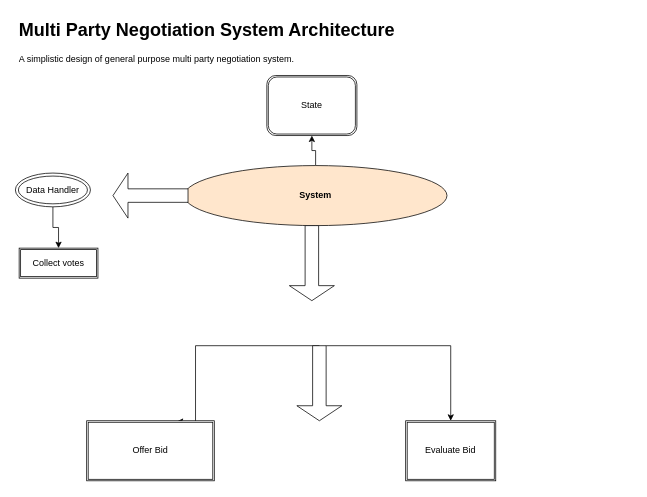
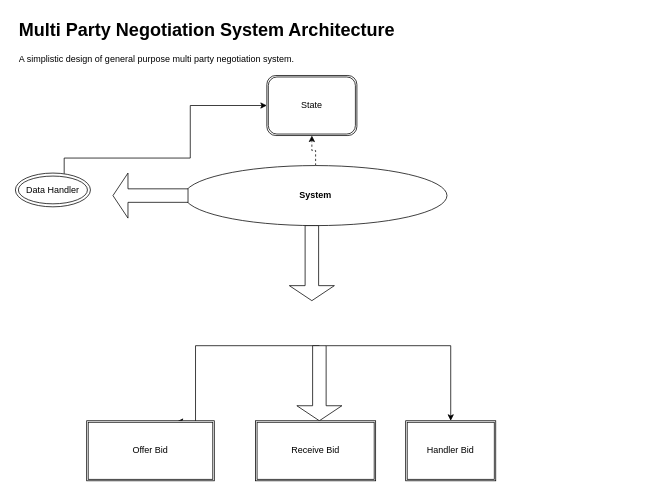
edge "Data Handler" -> "State": added
edge "System" -> "State": style solid -> dashed
node "System": fillcolor #ffe6cc -> #ffffff
edge "Data Handler" -> "Collect votes": removed
node "Collect votes": removed
node "Receive Bid": added
node "Evaluate Bid": label "Evaluate Bid" -> "Handler Bid"
